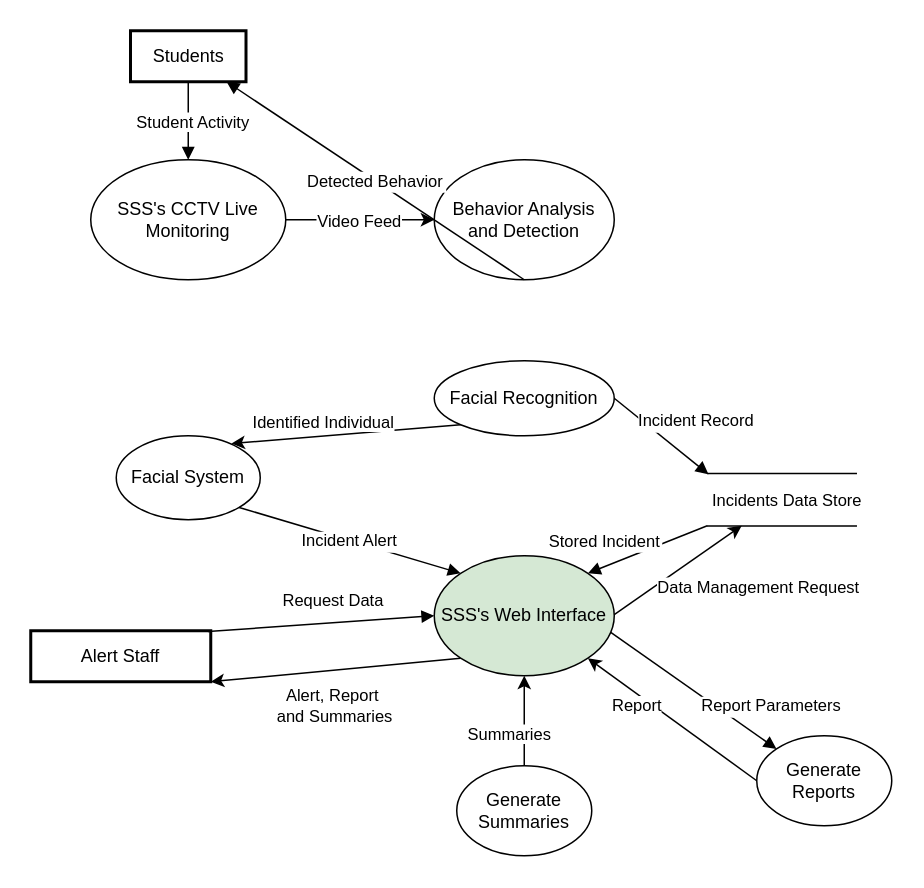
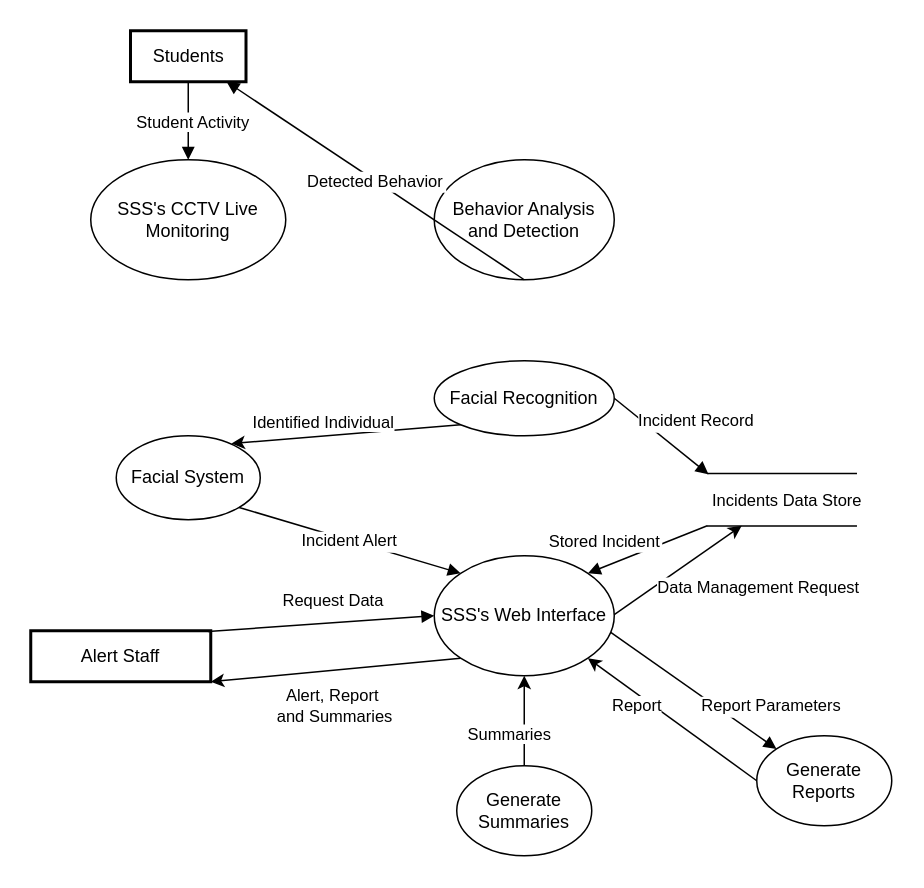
edge "SSS's CCTV Live Monitoring" -> "Behavior Analysis and Detection": removed, label "Video Feed"
node "SSS's Web Interface": fillcolor #d5e8d4 -> #ffffff
